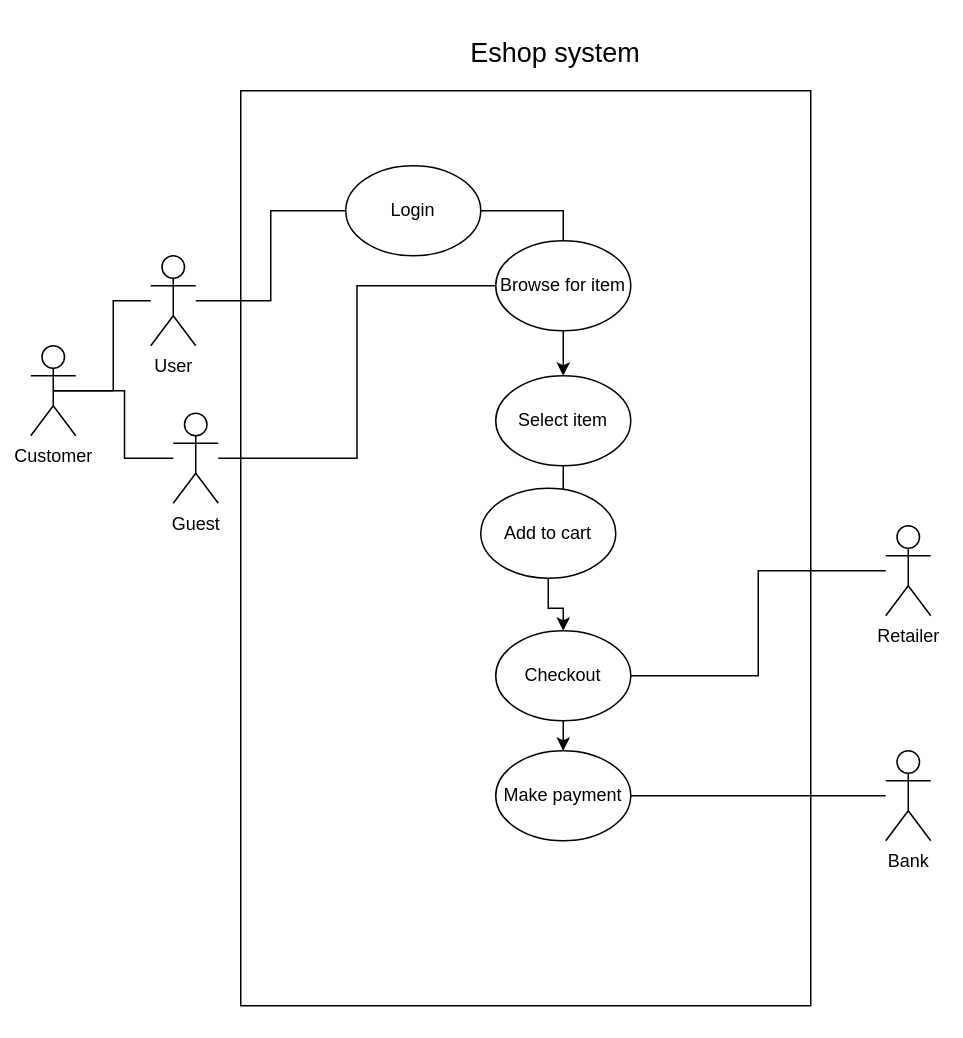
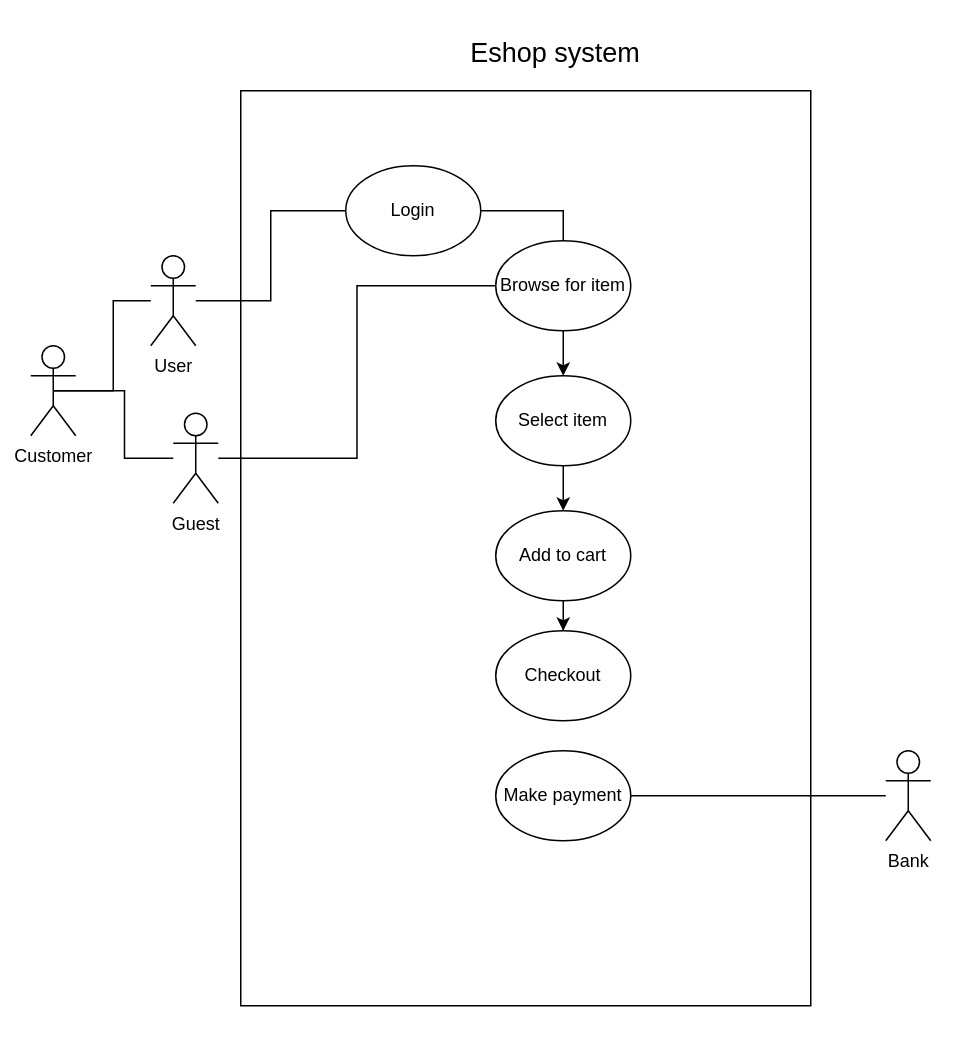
node "Add to cart": moved (548, 533) -> (563, 556)
node "Retailer": removed
edge "Retailer" -- "Checkout": removed
edge "Checkout" -> "Make payment": removed
